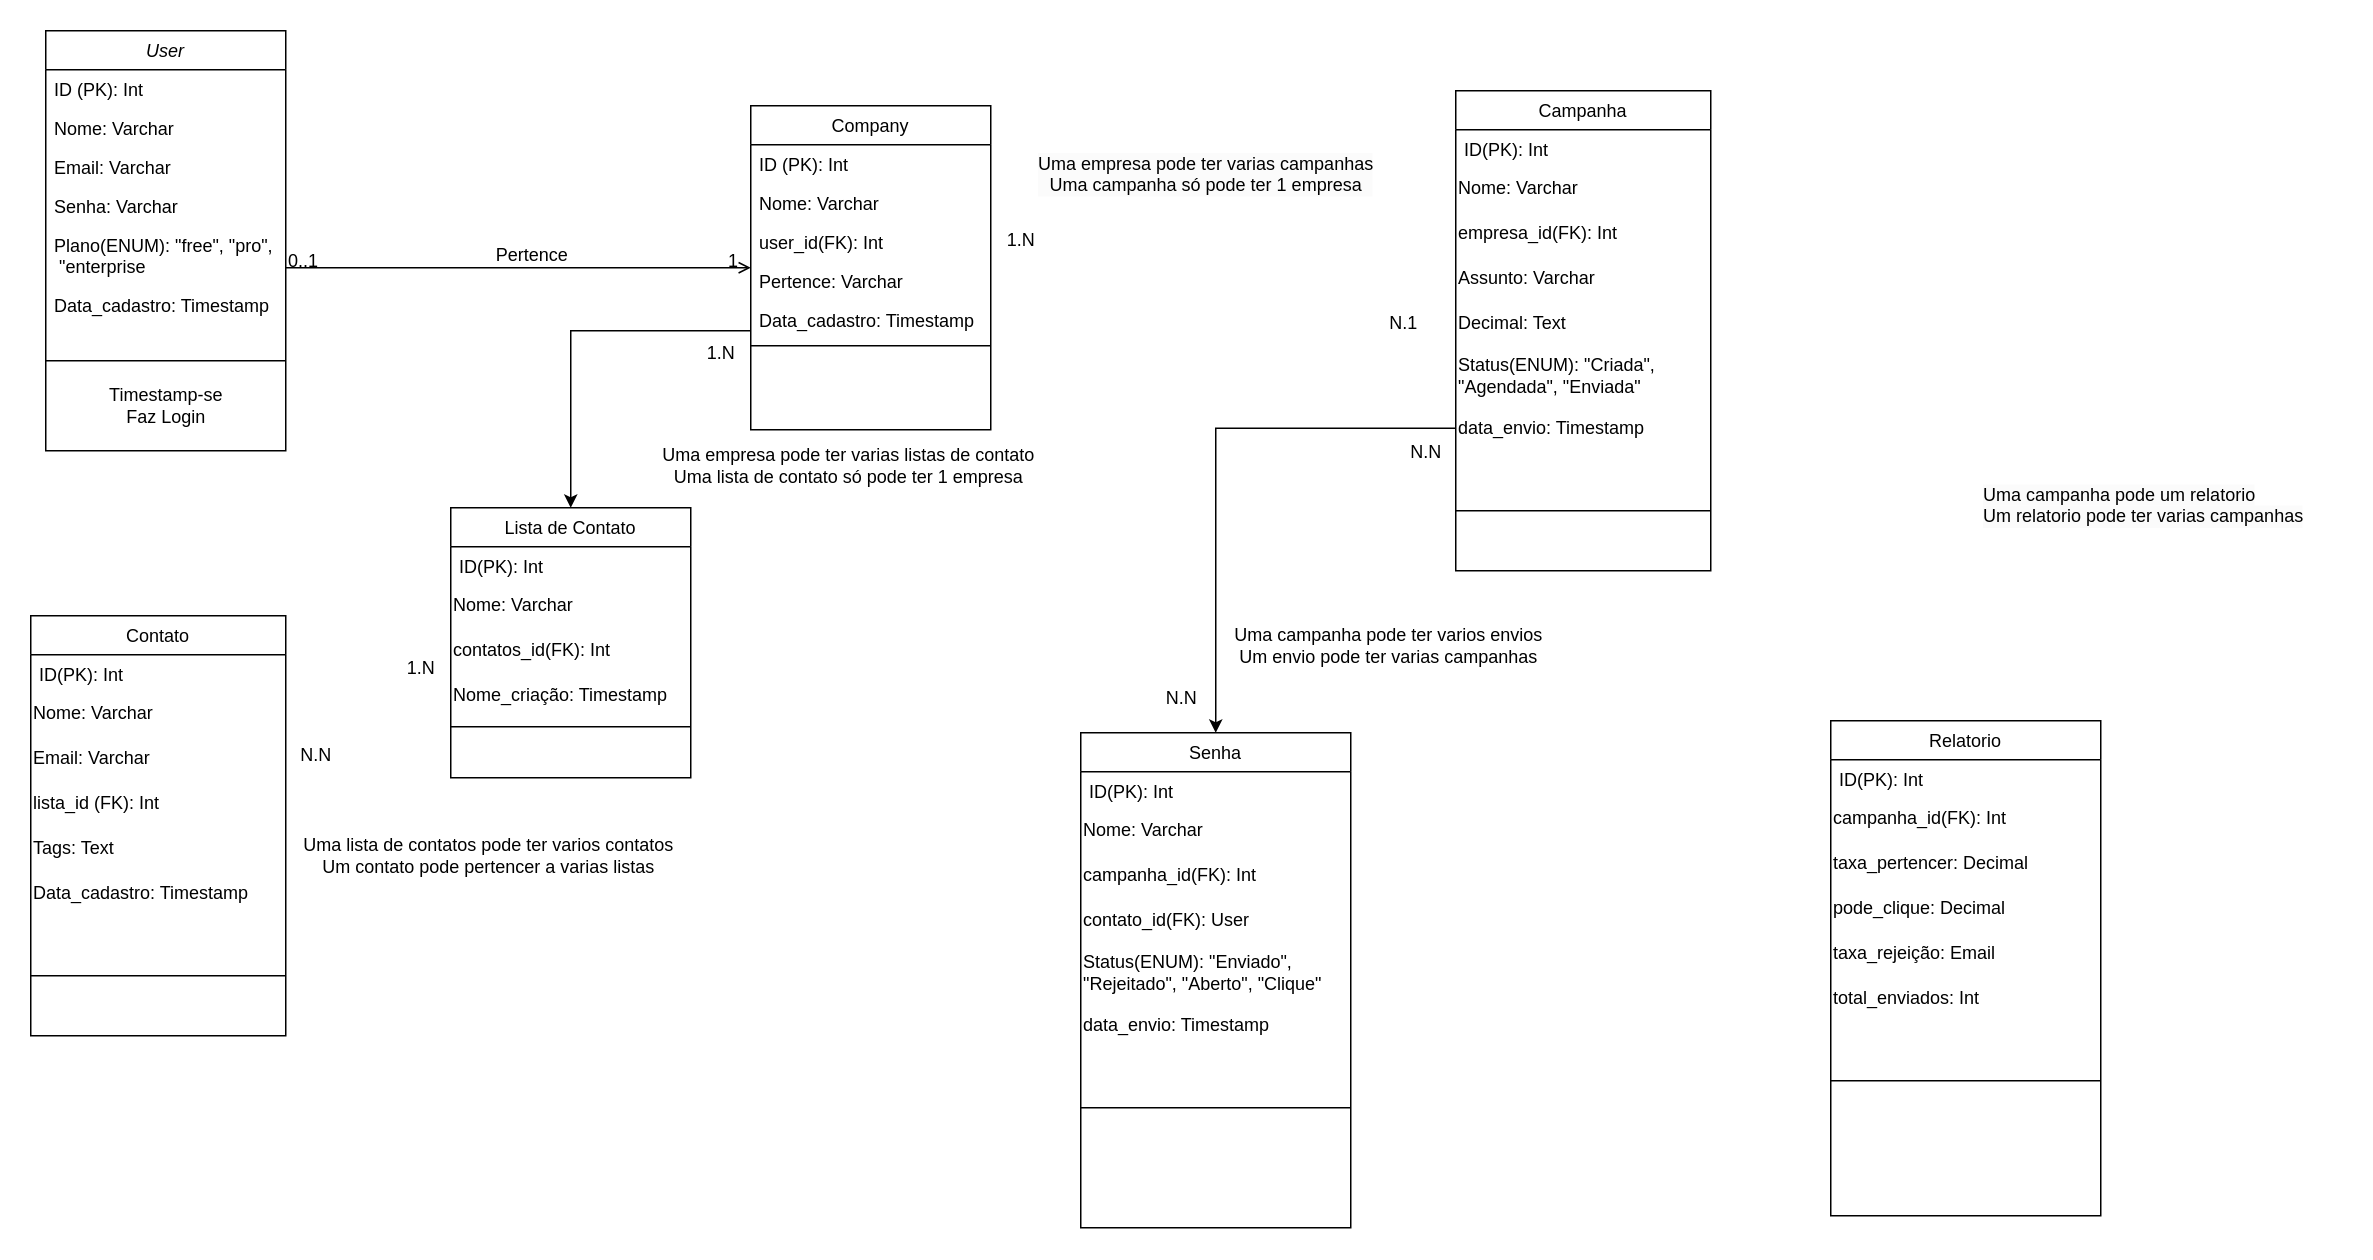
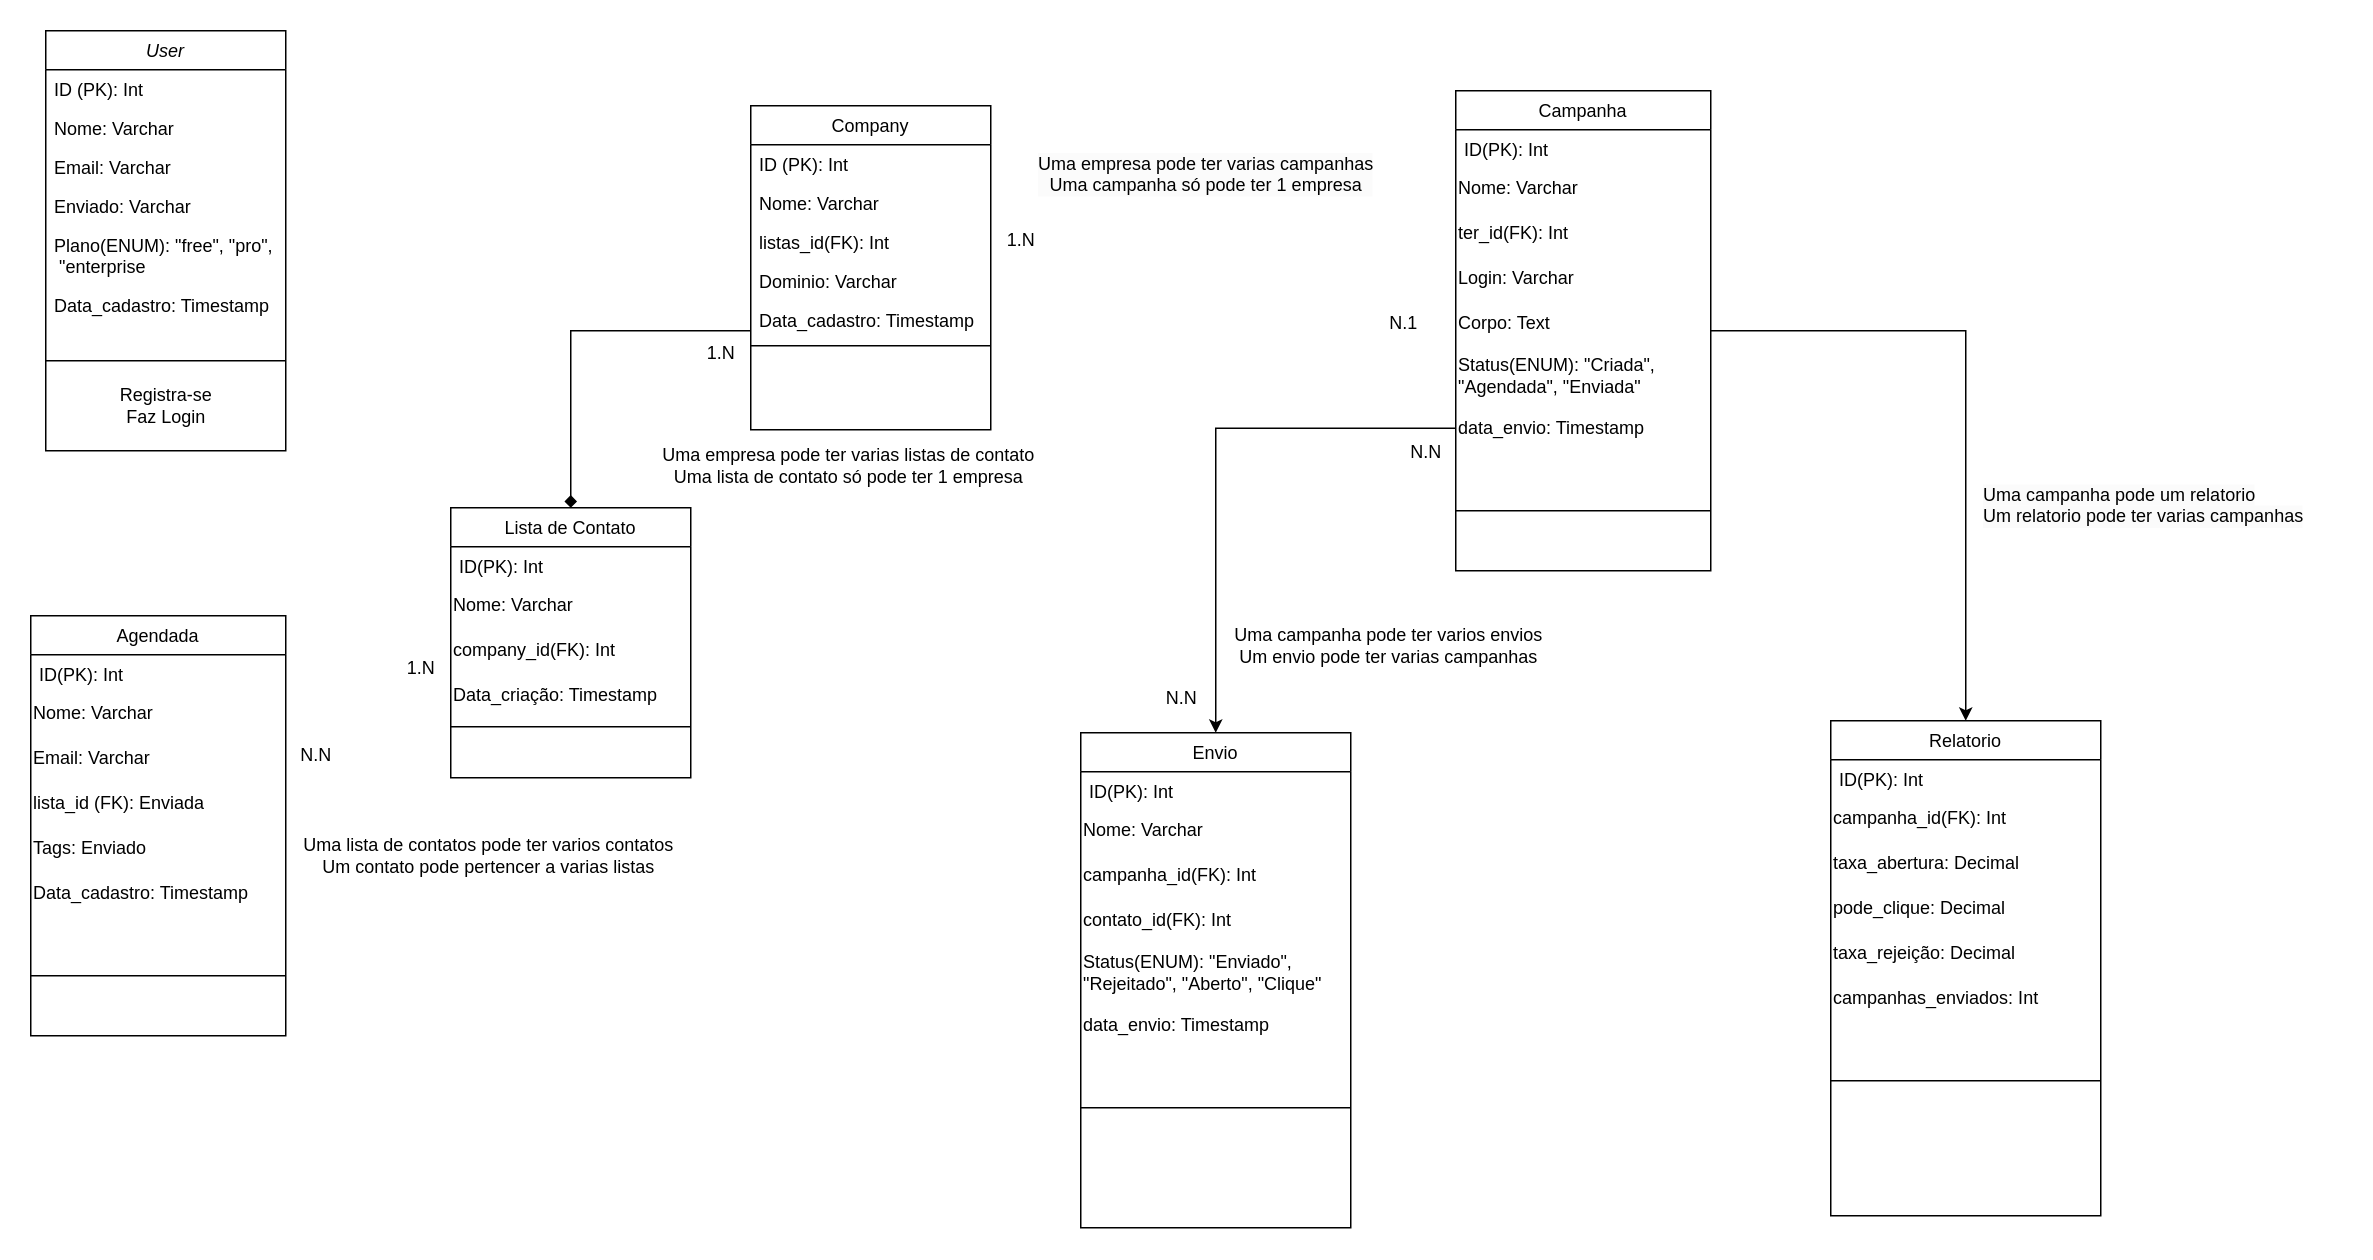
node "Senha: Varchar": label "Senha: Varchar" -> "Enviado: Varchar"
node "empresa_id(FK): Int": label "empresa_id(FK): Int" -> "ter_id(FK): Int"
node "user_id(FK): Int": label "user_id(FK): Int" -> "listas_id(FK): Int"
edge "User" -> "Company": removed, labels "0..1", "Pertence", "1"
node "Assunto: Varchar": label "Assunto: Varchar" -> "Login: Varchar"
node "Pertence: Varchar": label "Pertence: Varchar" -> "Dominio: Varchar"
node "Decimal: Text": label "Decimal: Text" -> "Corpo: Text"
edge "Campanha" -> "Relatorio": added
node "Timestamp-se Faz Login": label "Timestamp-se Faz Login" -> "Registra-se Faz Login"
edge "Company" -> "Lista de Contato": arrowhead classic -> diamond
node "Contato": label "Contato" -> "Agendada"
node "contatos_id(FK): Int": label "contatos_id(FK): Int" -> "company_id(FK): Int"
node "Nome_criação: Timestamp": label "Nome_criação: Timestamp" -> "Data_criação: Timestamp"
node "Senha": label "Senha" -> "Envio"
node "lista_id (FK): Int": label "lista_id (FK): Int" -> "lista_id (FK): Enviada"
node "Tags: Text": label "Tags: Text" -> "Tags: Enviado"
node "taxa_pertencer: Decimal": label "taxa_pertencer: Decimal" -> "taxa_abertura: Decimal"
node "contato_id(FK): User": label "contato_id(FK): User" -> "contato_id(FK): Int"
node "taxa_rejeição: Email": label "taxa_rejeição: Email" -> "taxa_rejeição: Decimal"
node "total_enviados: Int": label "total_enviados: Int" -> "campanhas_enviados: Int"
